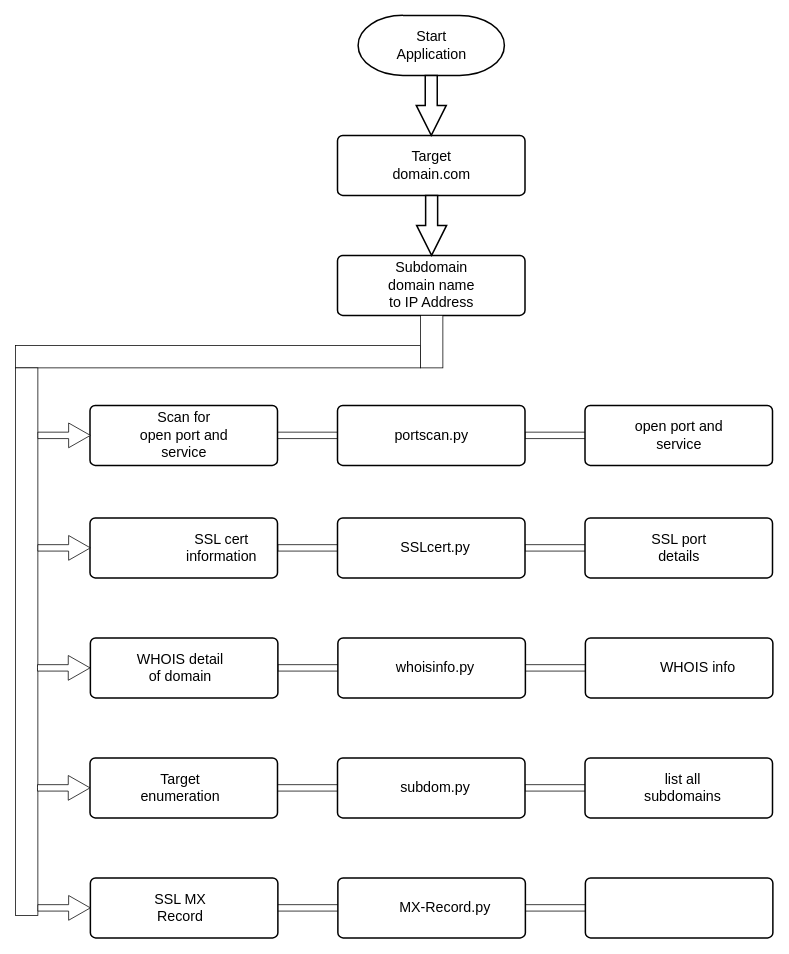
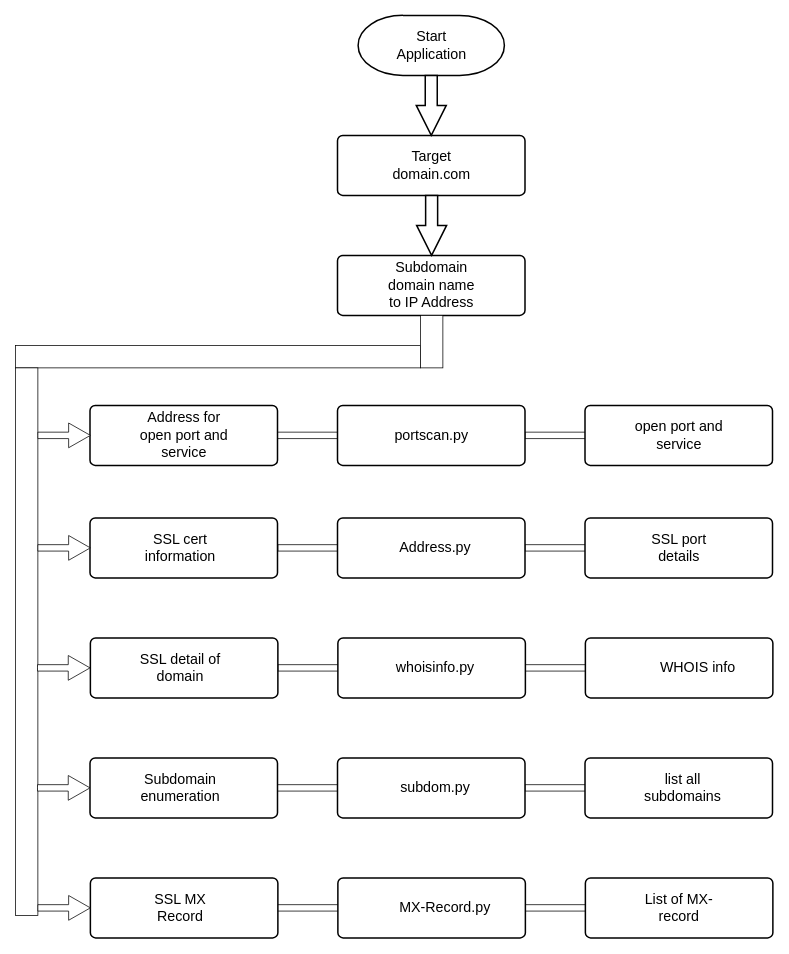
node "Scan for open port and service": label "Scan for open port and service" -> "Address for open port and service"
node "SSL cert information": moved (222, 548) -> (180, 548)
node "SSLcert.py": label "SSLcert.py" -> "Address.py"
node "WHOIS detail of domain": label "WHOIS detail of domain" -> "SSL detail of domain"
node "Target enumeration": label "Target enumeration" -> "Subdomain enumeration"
node "List of MX-record": added
